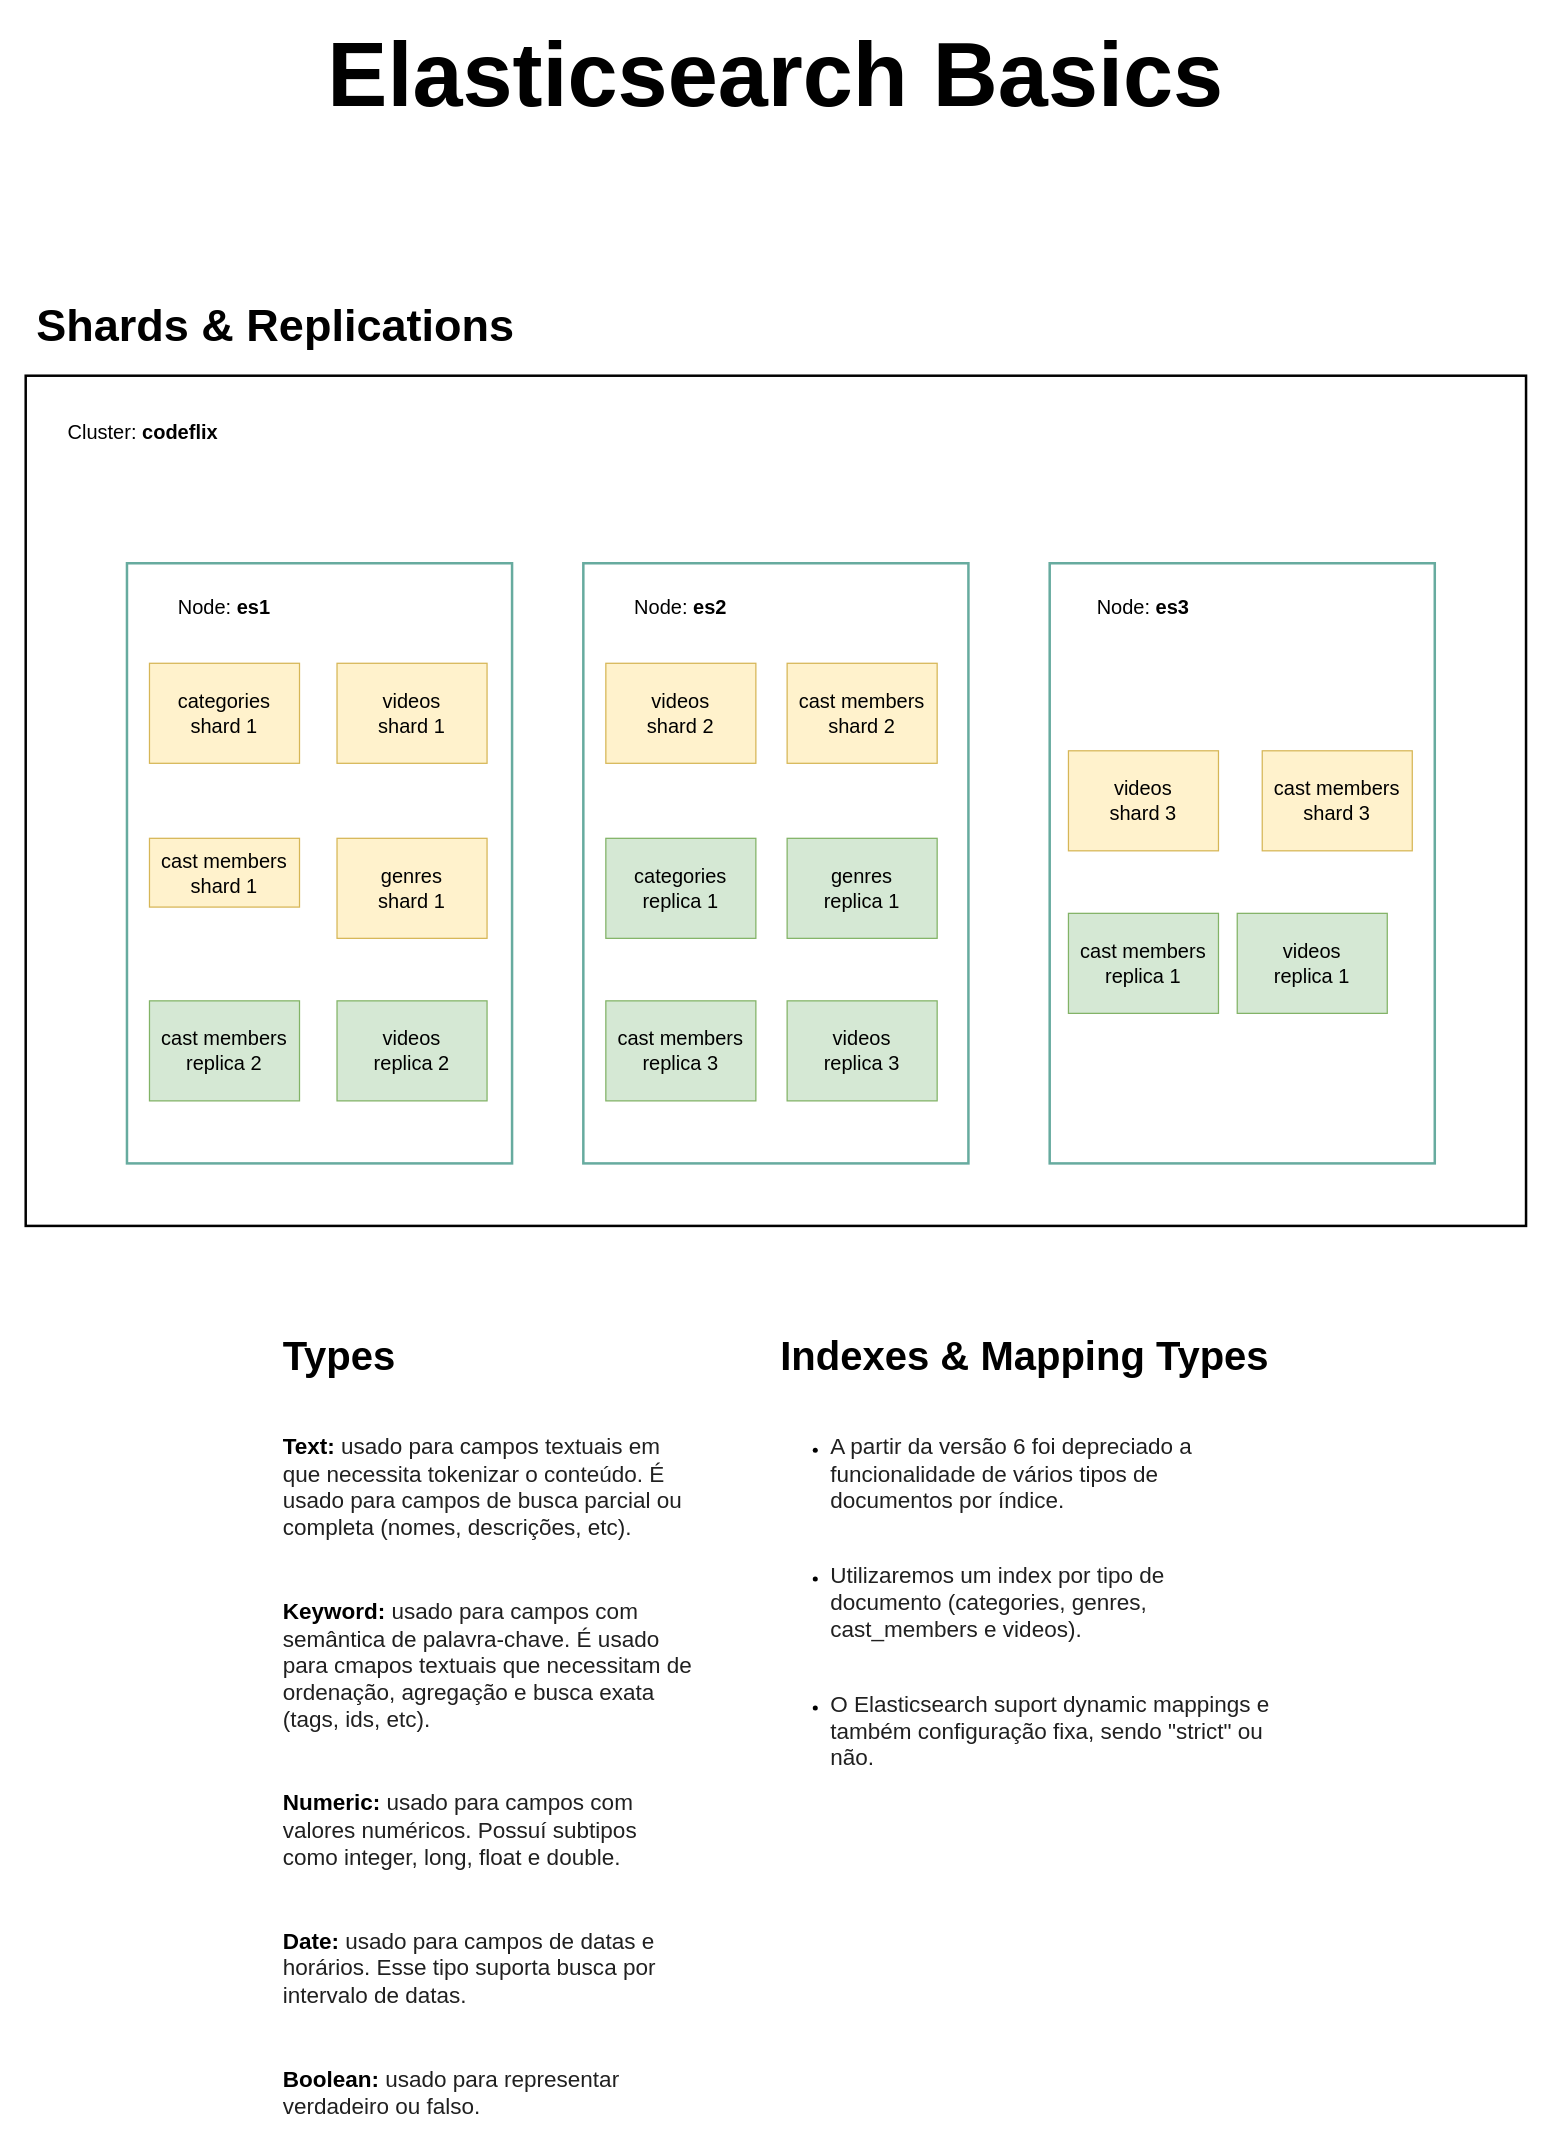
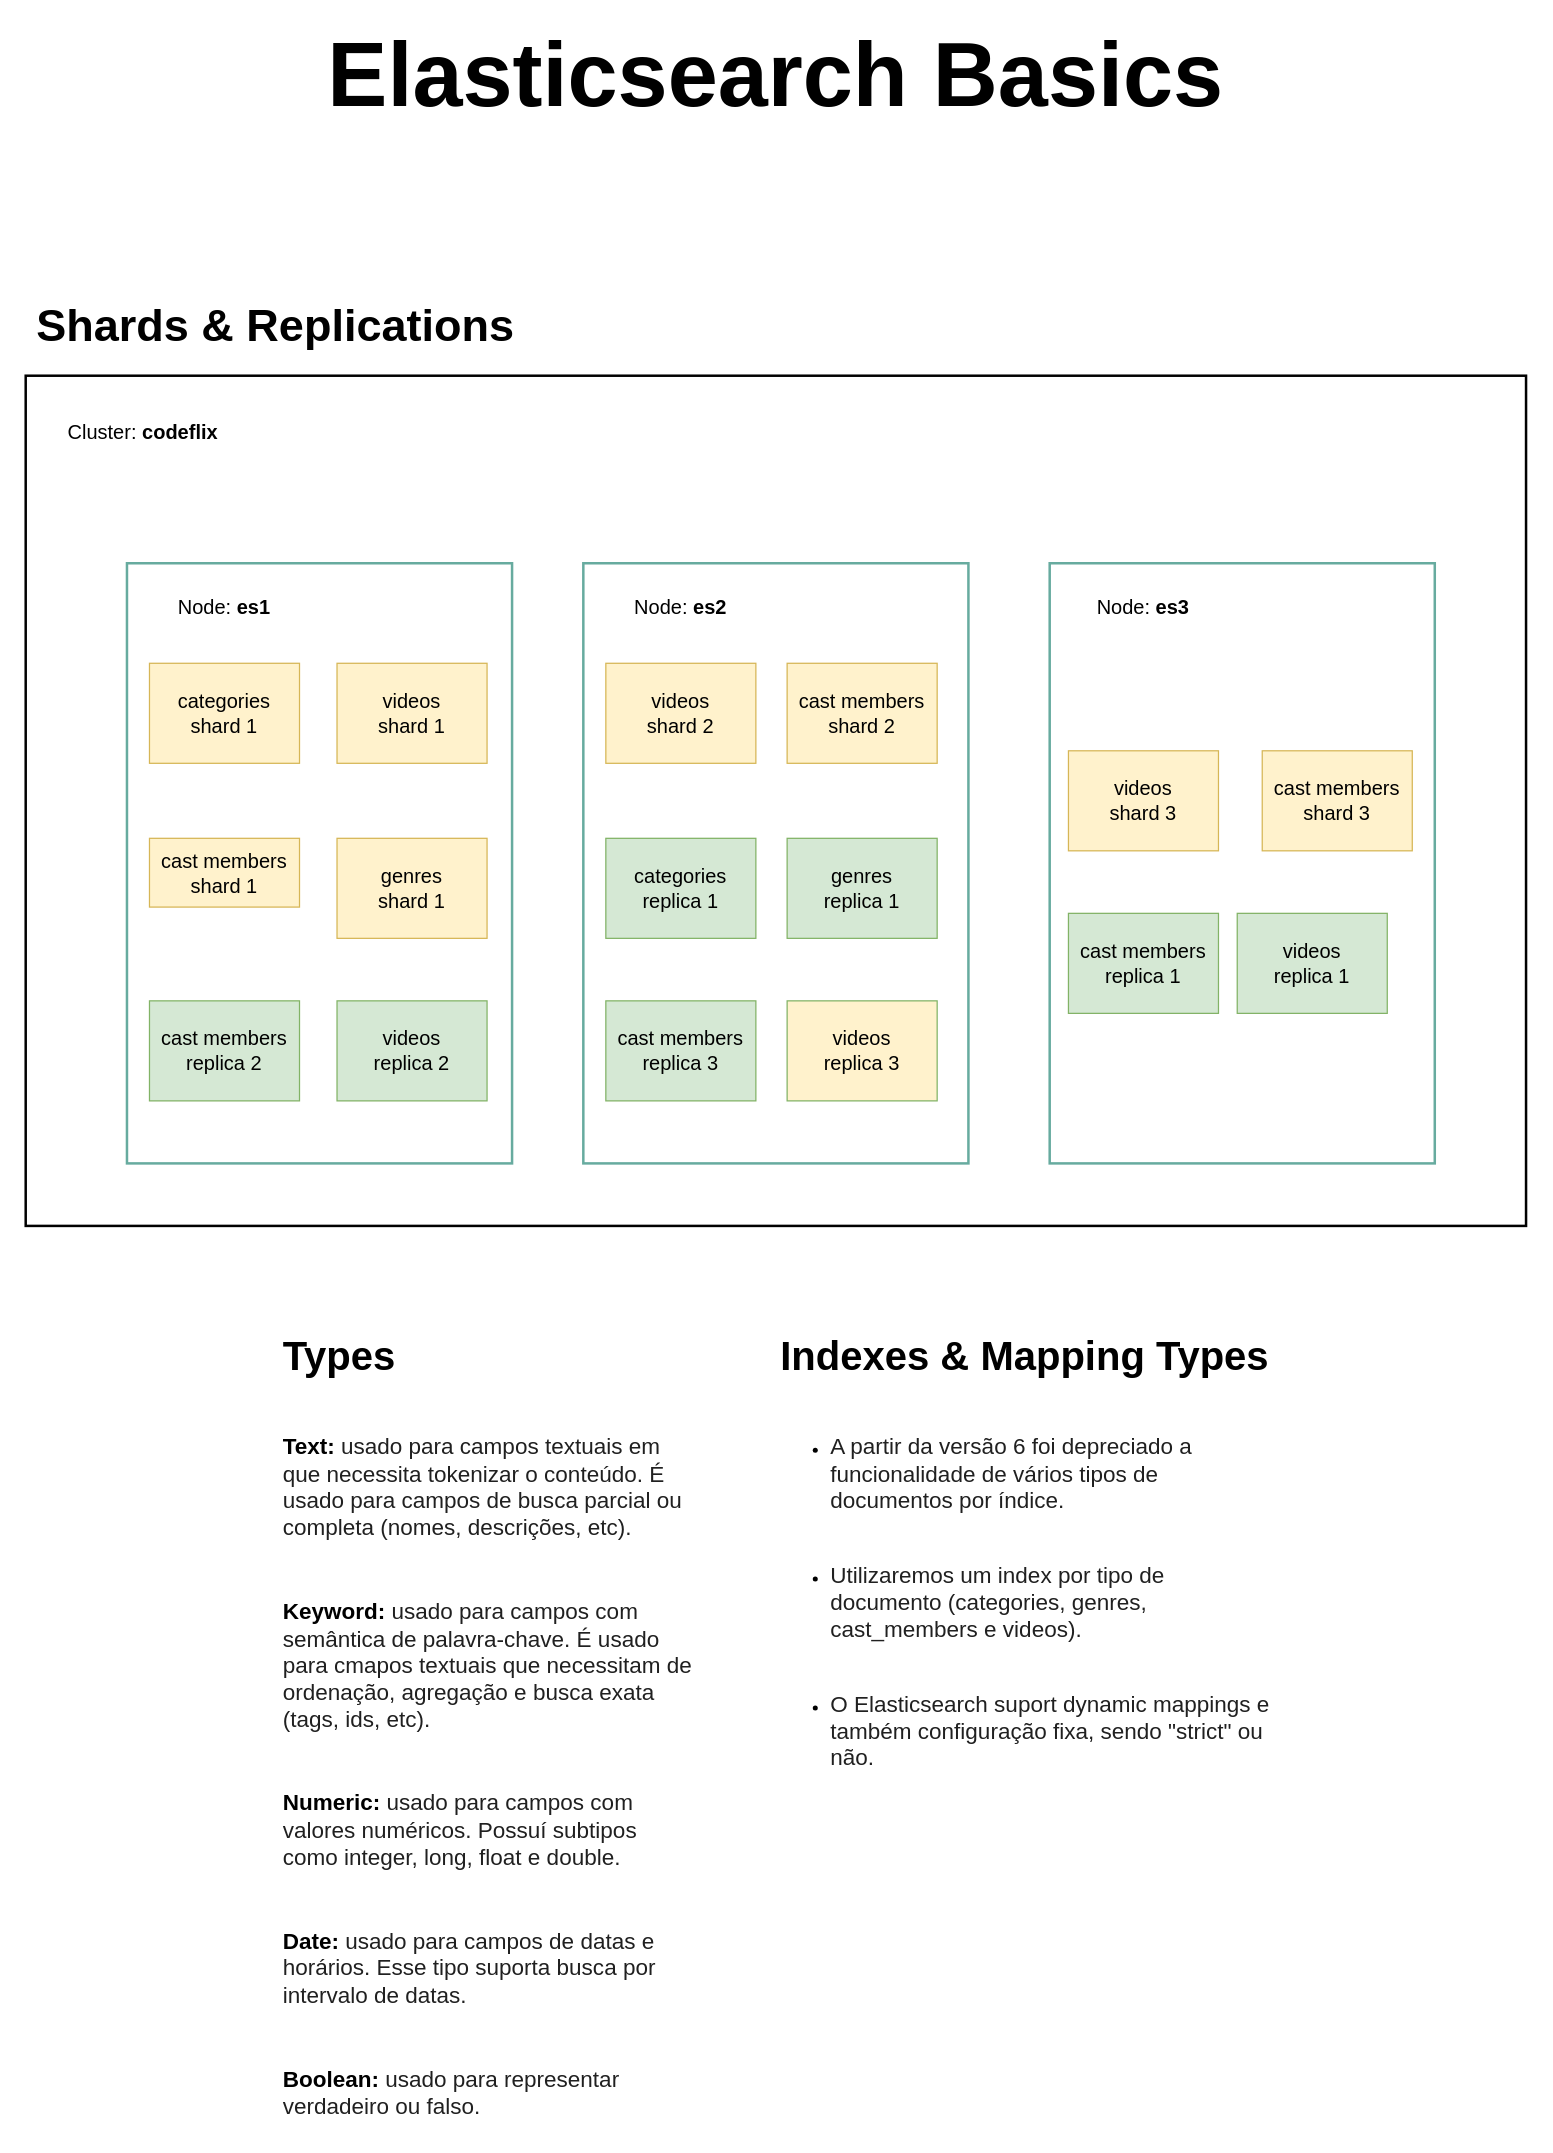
node "videos replica 3": fillcolor #d5e8d4 -> #fff2cc
